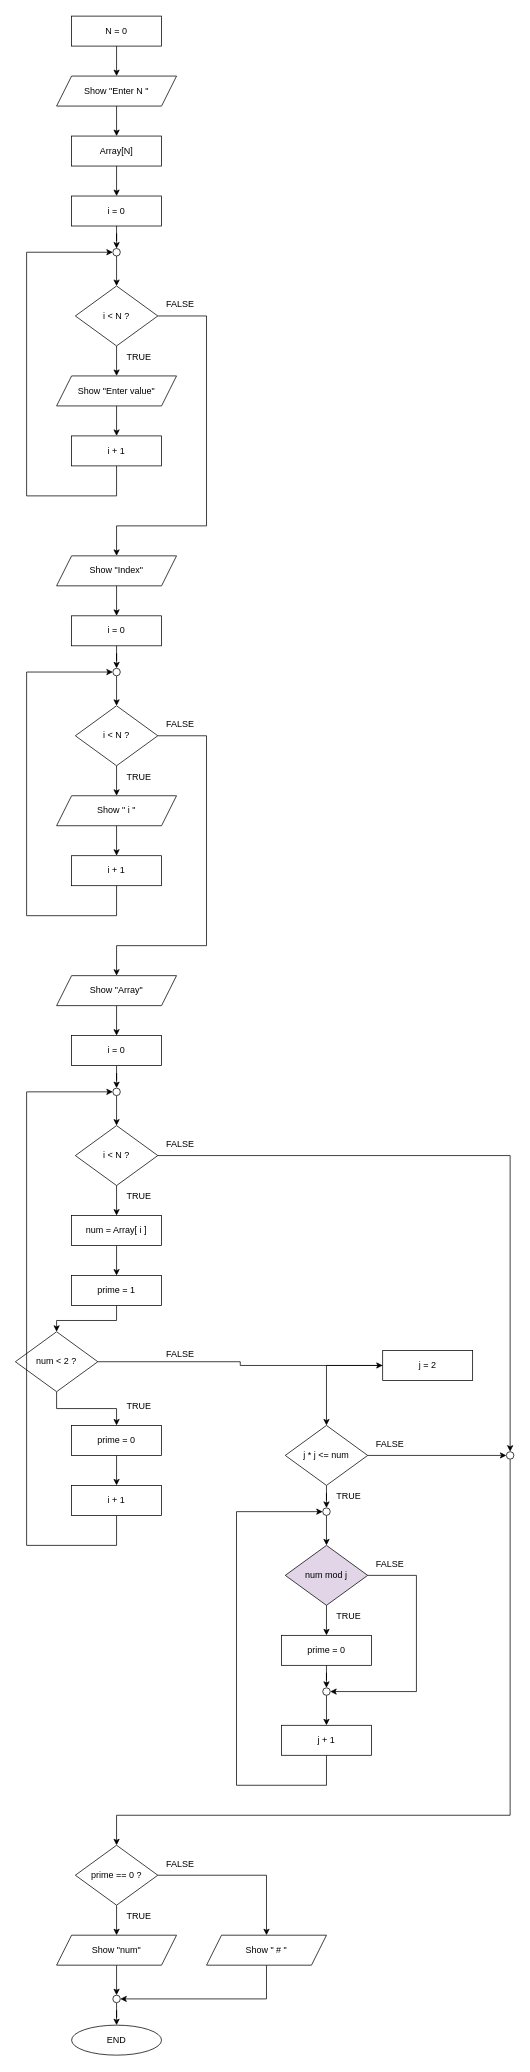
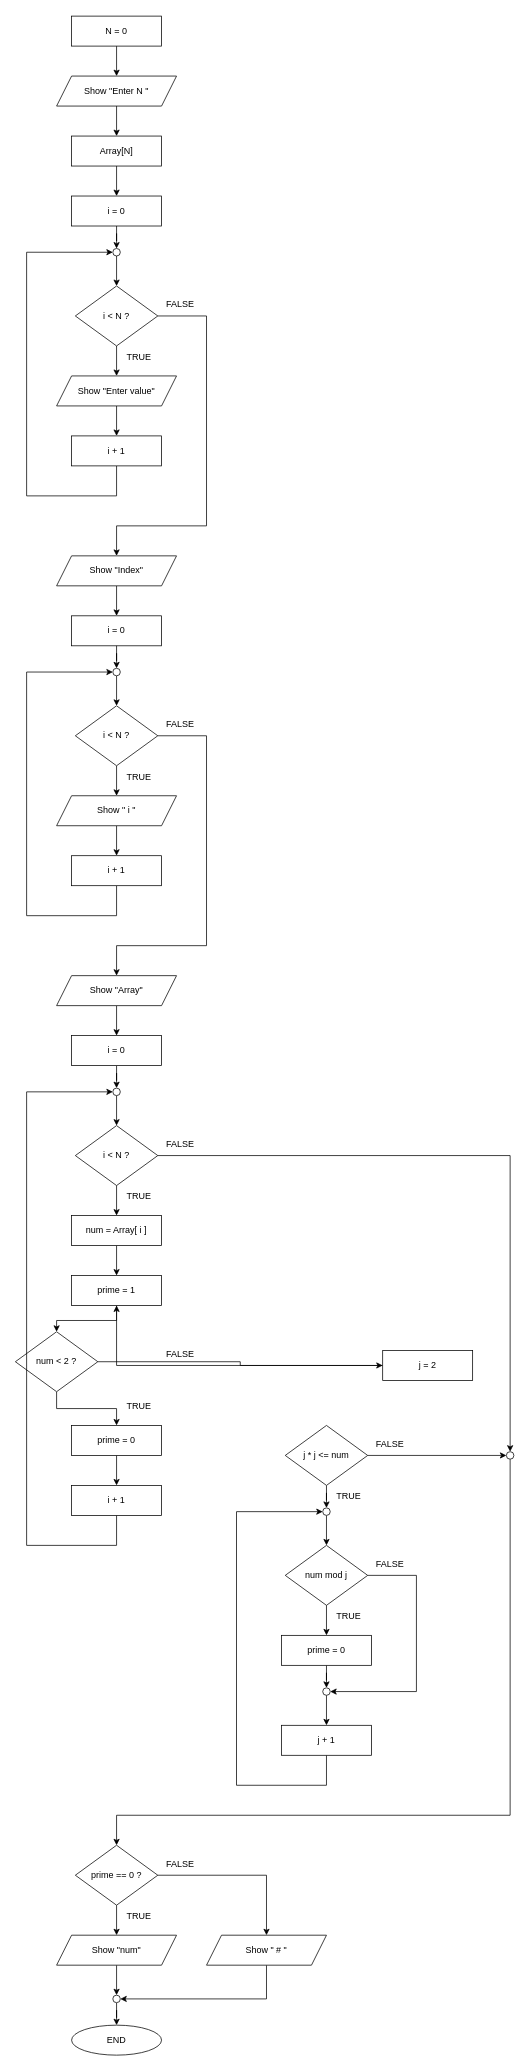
edge "j = 2" -> "j * j <= num": now "j = 2" -> "prime = 1"
node "num mod j": fillcolor #e1d5e7 -> #ffffff
